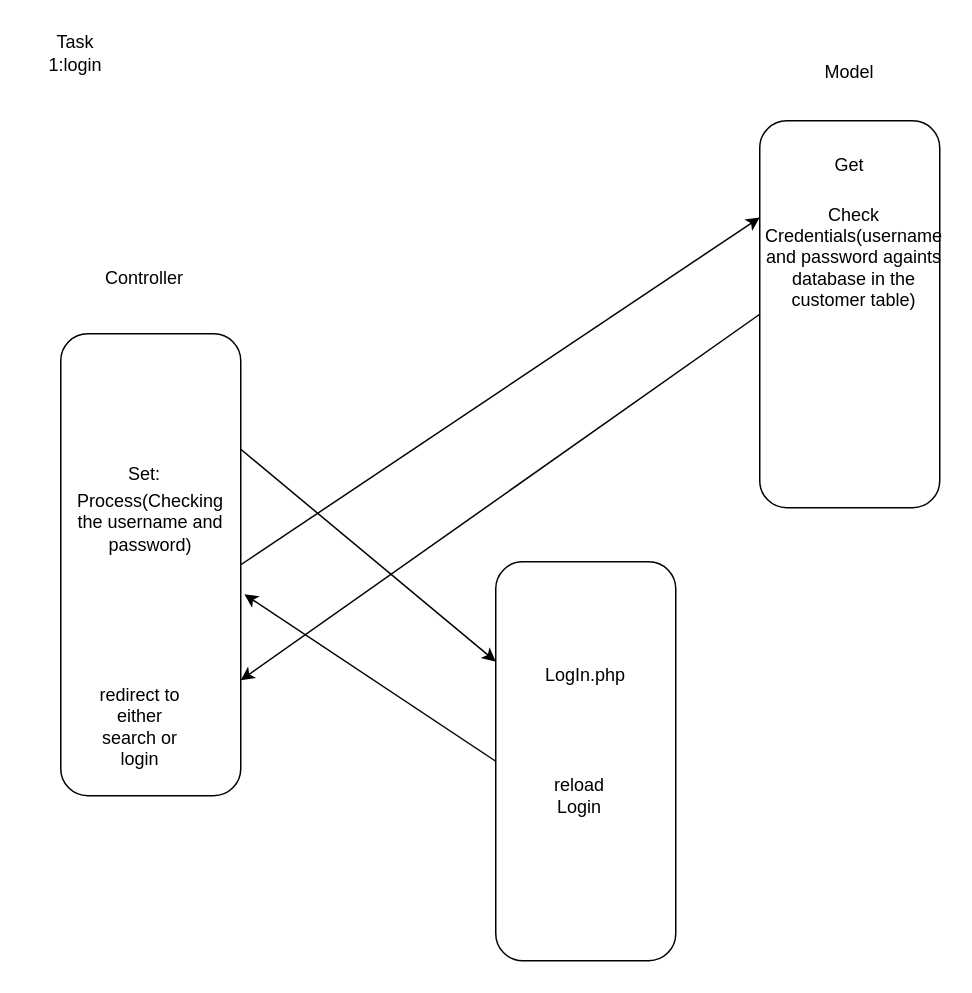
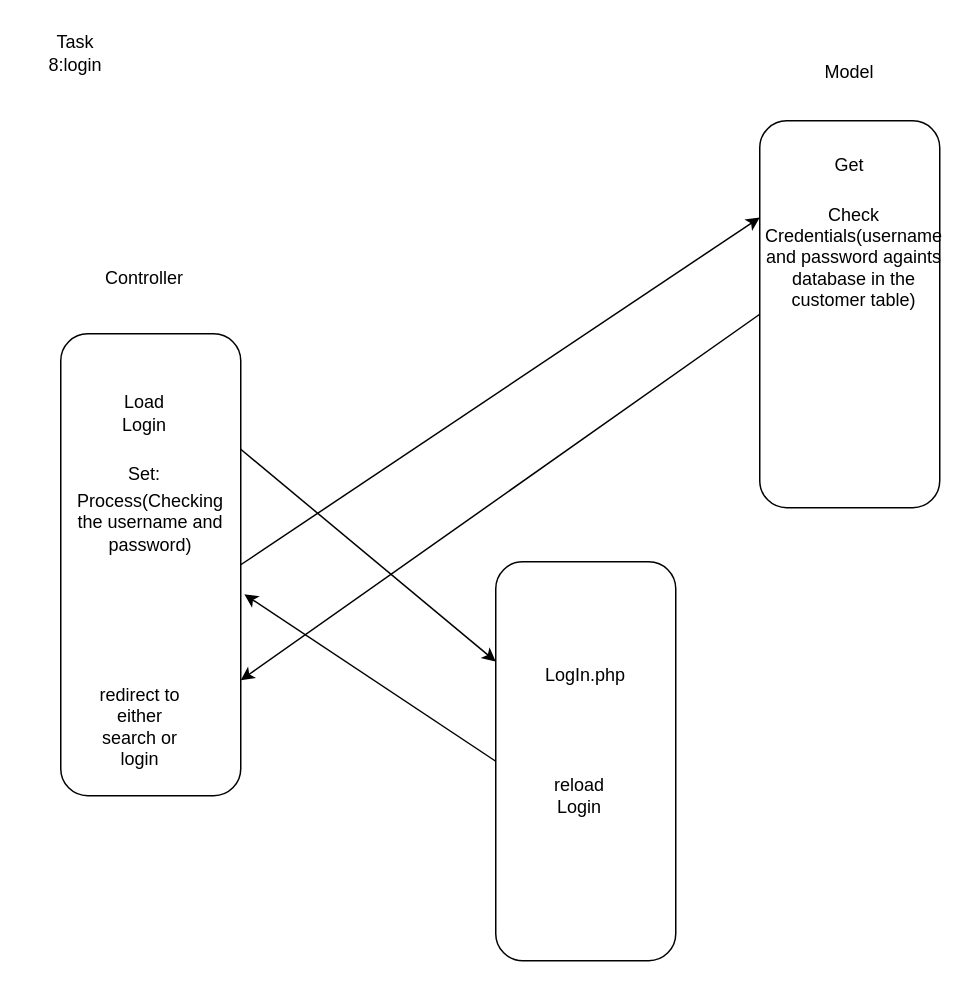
node "Task 1:login": label "Task 1:login" -> "Task 8:login"
node "Load Login": added
